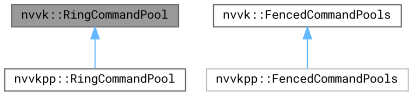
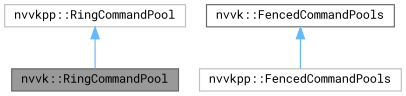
edge "nvvkpp::RingCommandPool" -> "nvvk::RingCommandPool": reversed
node "nvvkpp::RingCommandPool": color gray40 -> grey75
